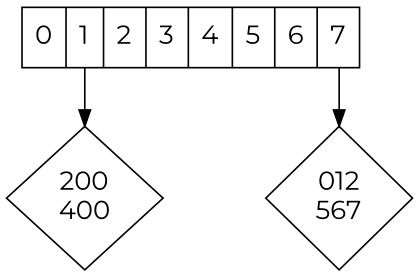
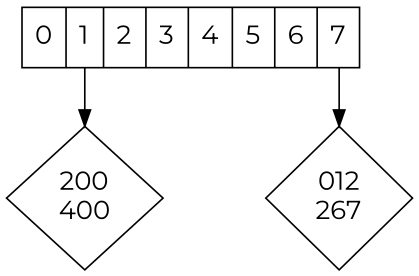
node "012 567": label "012 567" -> "012 267"
